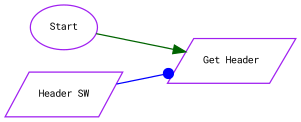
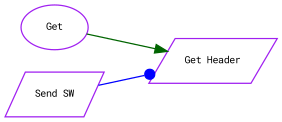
node "Start": label "Start" -> "Get"
node "Header SW": label "Header SW" -> "Send SW"
